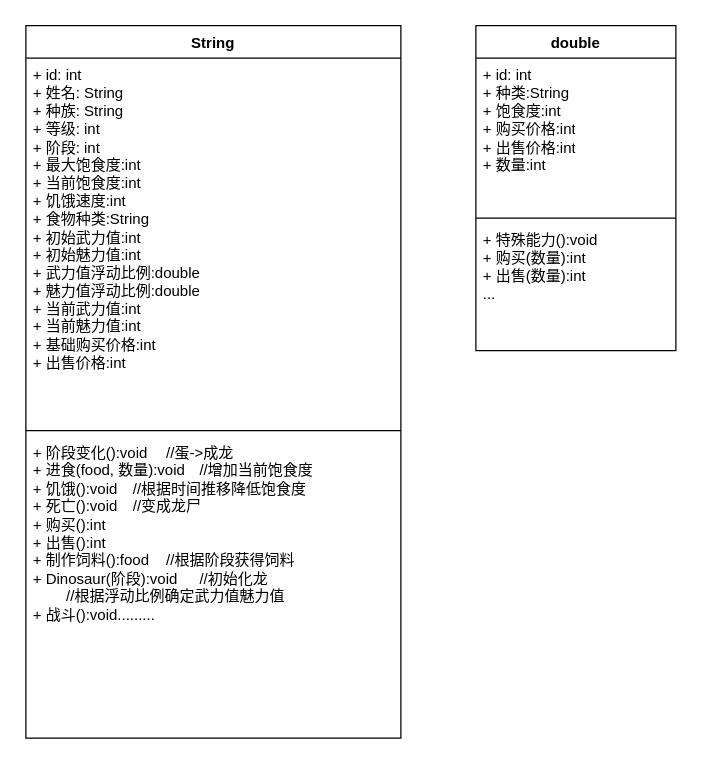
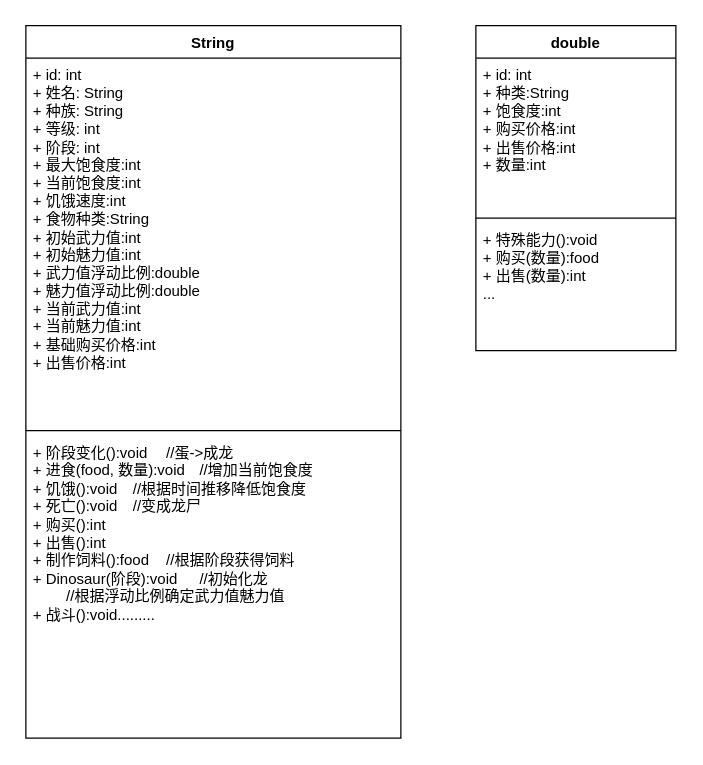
node "+ 特殊能力():void + 购买(数量):int + 出售(数量):int ...": label "+ 特殊能力():void + 购买(数量):int + 出售(数量):int ..." -> "+ 特殊能力():void + 购买(数量):food + 出售(数量):int ..."
